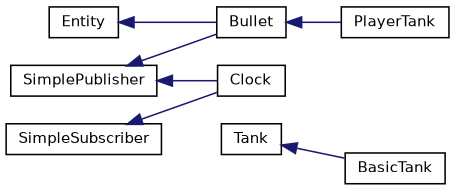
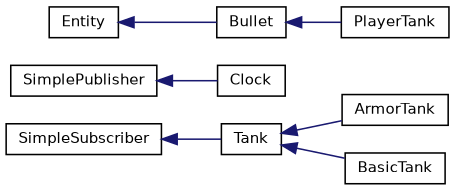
edge "Bullet" -> "SimplePublisher": removed
edge "Clock" -> "SimpleSubscriber": now "Tank" -> "SimpleSubscriber"
node "ArmorTank": added
